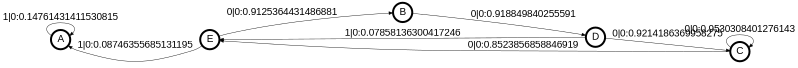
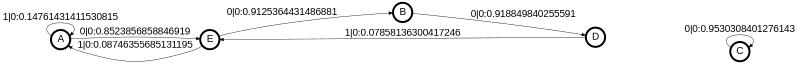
edge "D" -> "C": removed, label "0|0:0.9214186369958275"
edge "C" -> "E": now "A" -> "E"
